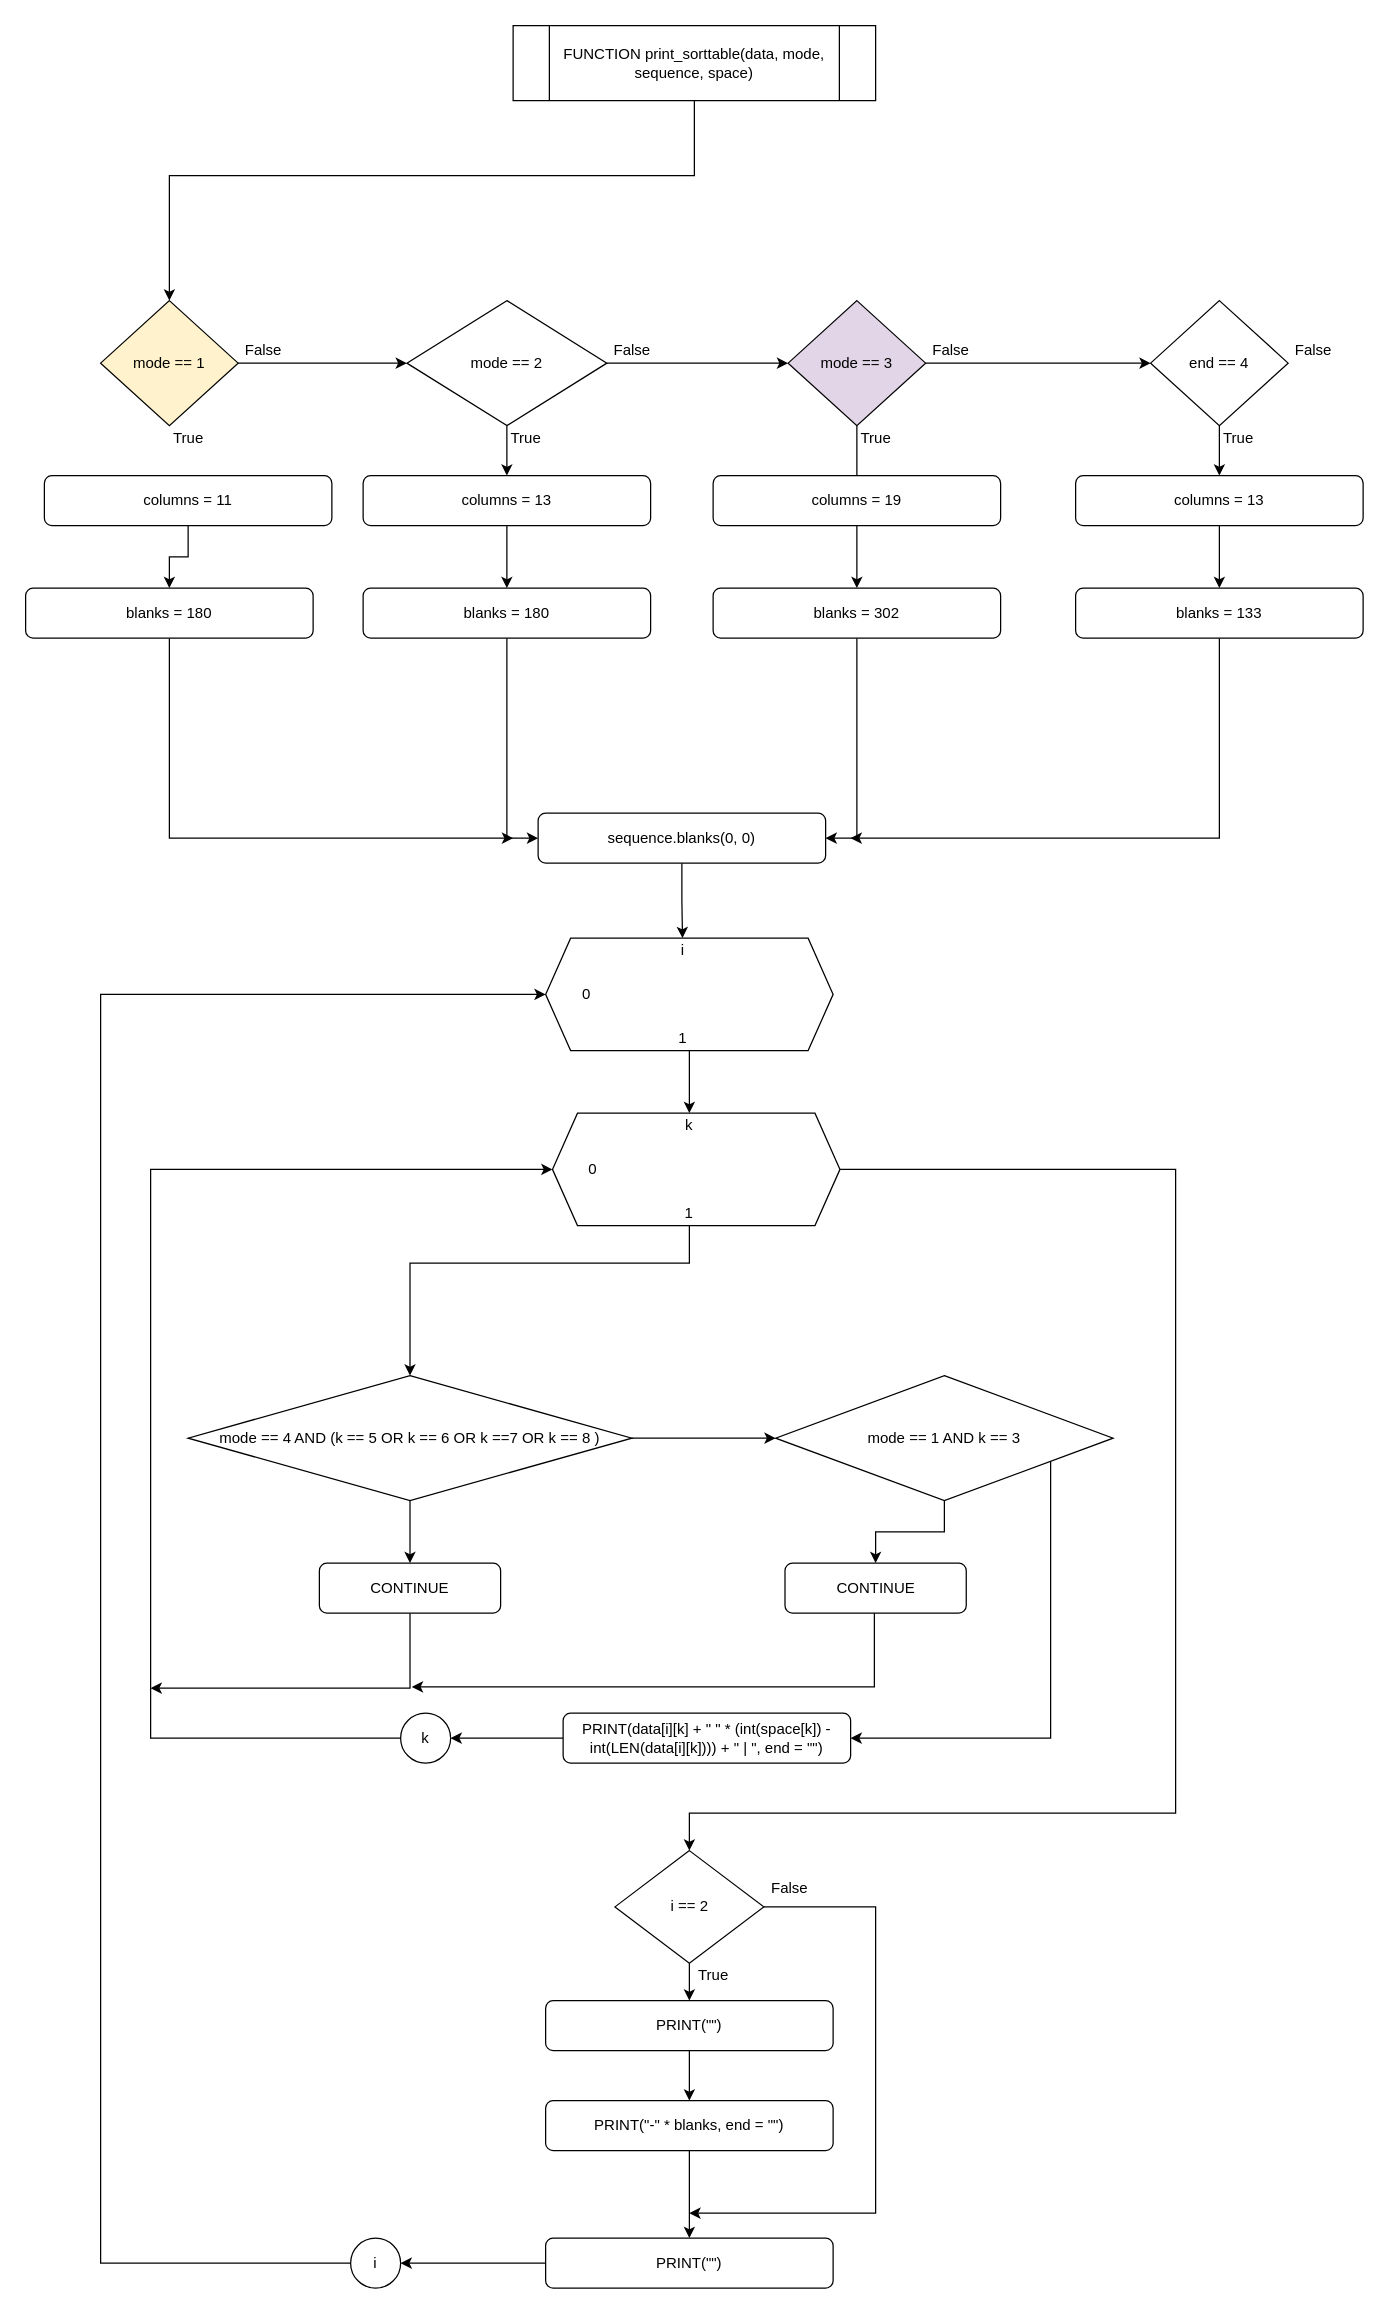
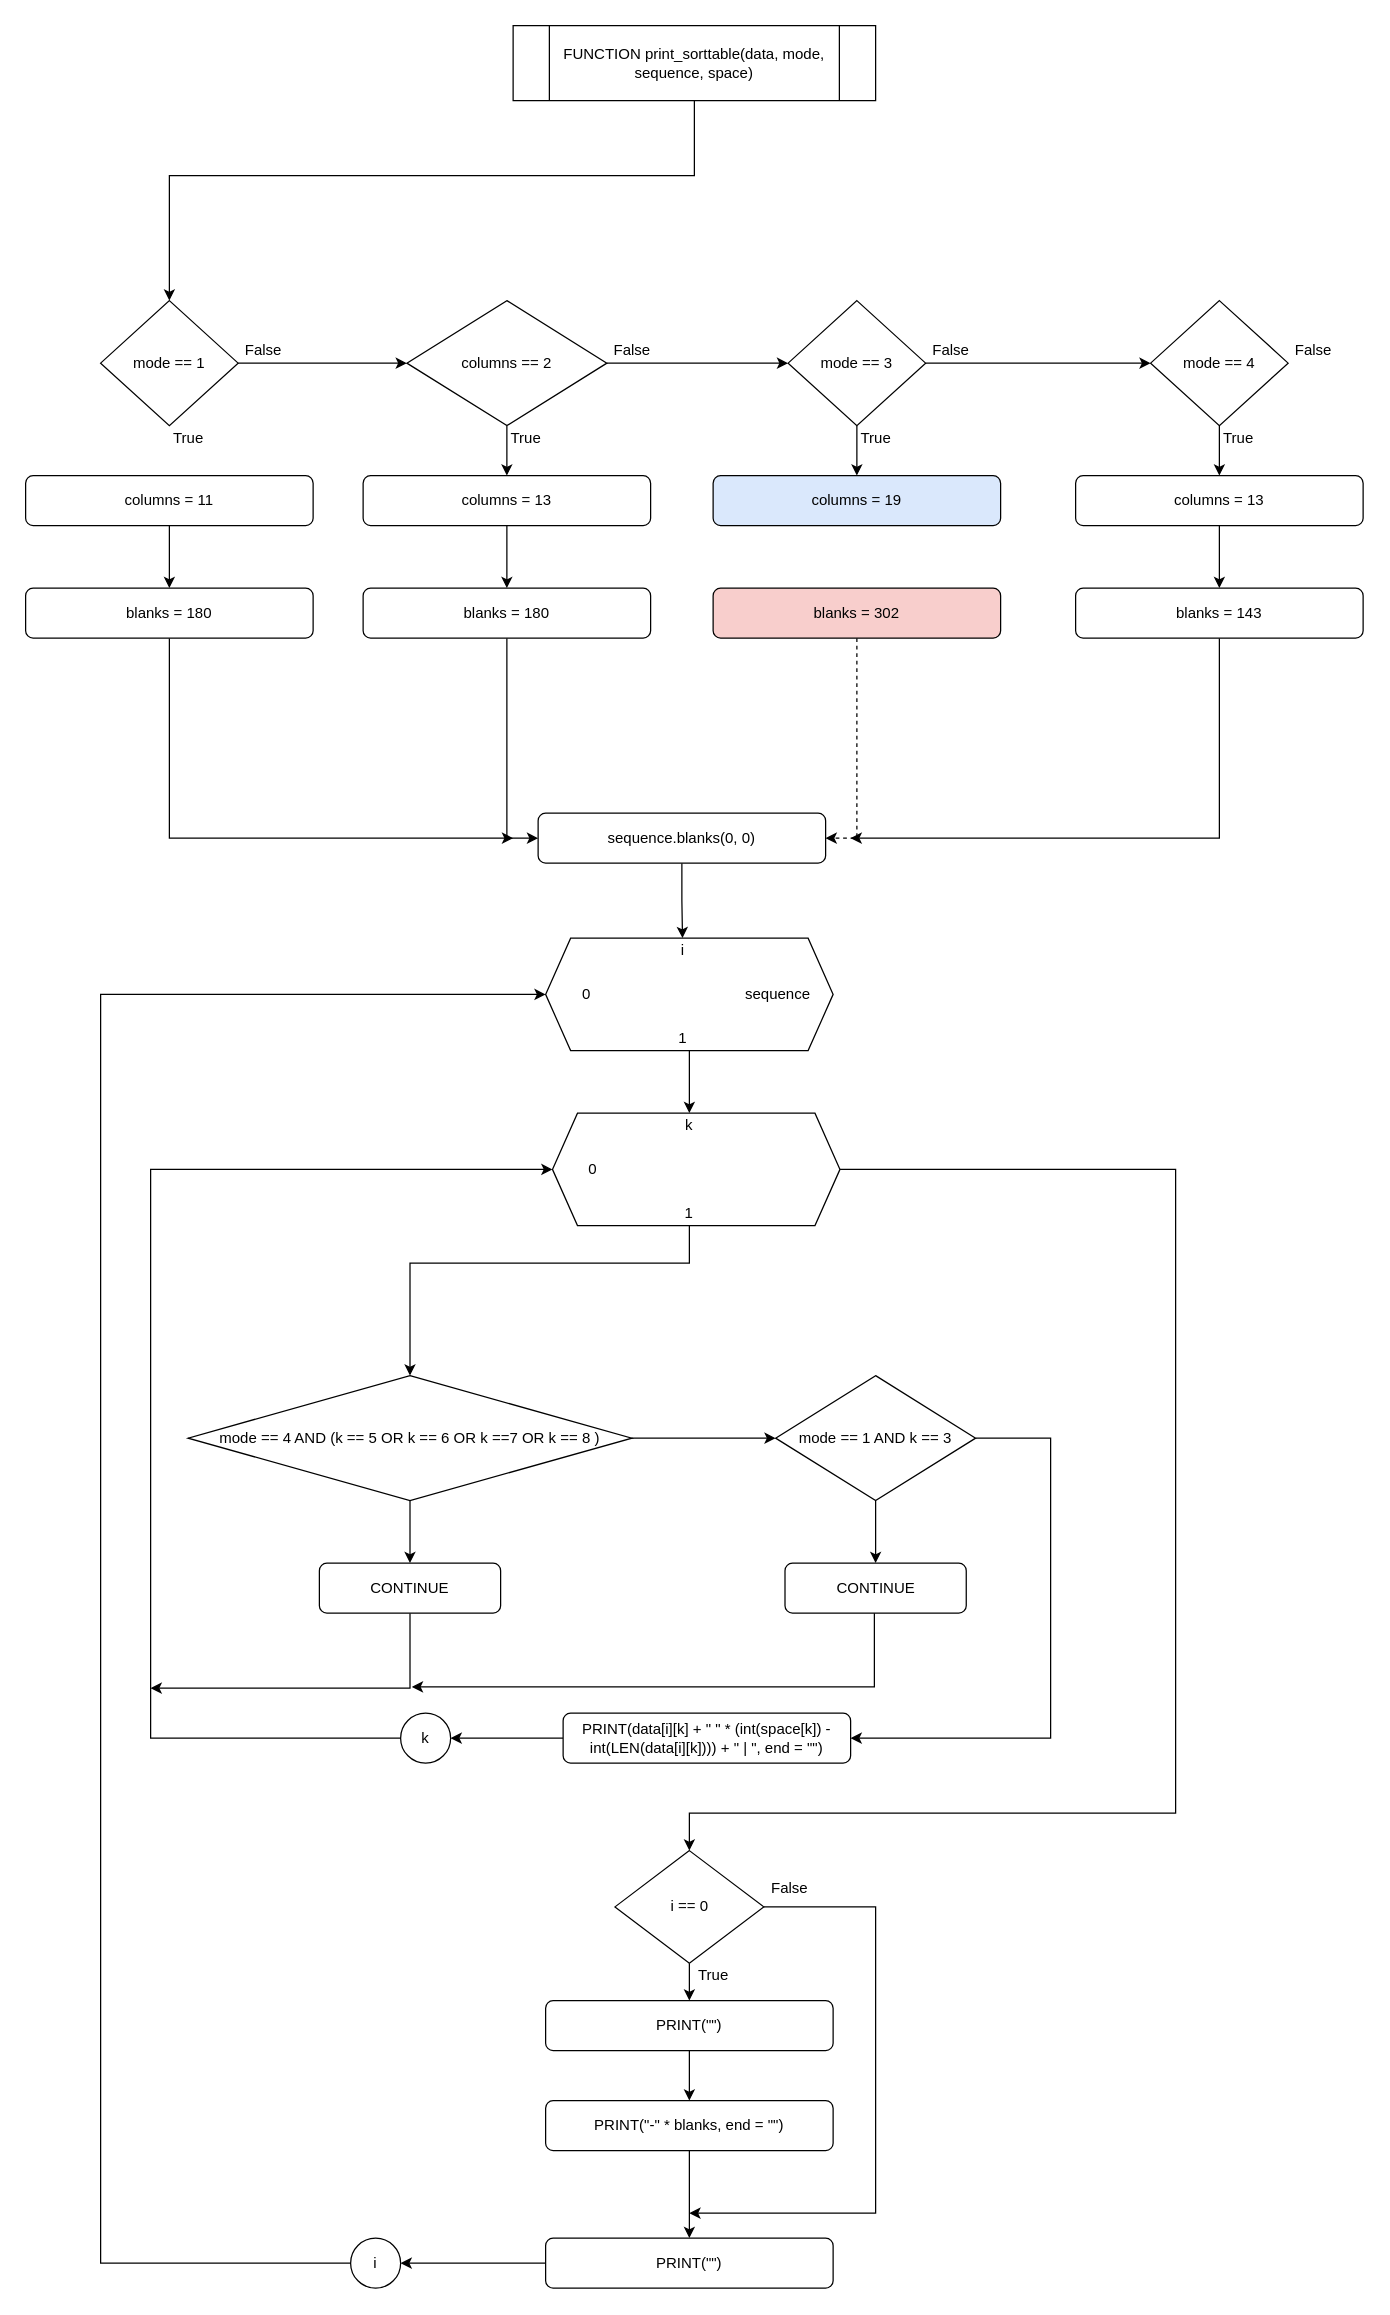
node "mode == 1": fillcolor #fff2cc -> #ffffff
node "mode == 2": label "mode == 2" -> "columns == 2"
node "mode == 3": fillcolor #e1d5e7 -> #ffffff
node "end == 4": label "end == 4" -> "mode == 4"
edge "mode == 3" -- "columns = 19": arrowhead none -> classic
node "columns = 11": moved (188, 501) -> (169, 501)
node "columns = 19": fillcolor #ffffff -> #dae8fc
edge "columns = 19" -> "blanks = 302": removed
node "blanks = 302": fillcolor #ffffff -> #f8cecc
node "blanks = 133": label "blanks = 133" -> "blanks = 143"
edge "blanks = 302" -> "sequence.blanks(0, 0)": style solid -> dashed
node "sequence": added
node "mode == 1 AND k == 3": size 338x125 -> 200x125
node "i == 2": label "i == 2" -> "i == 0"
